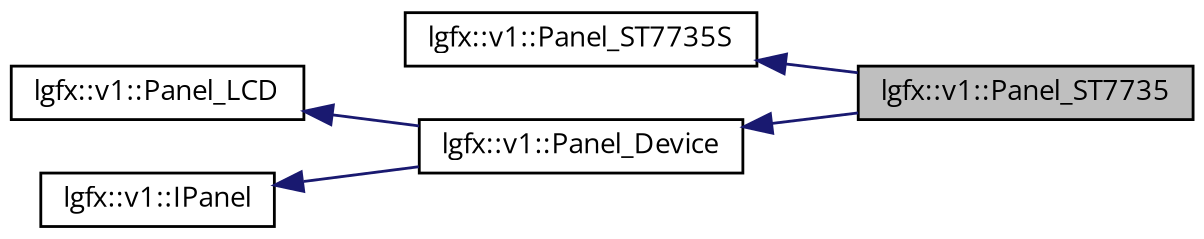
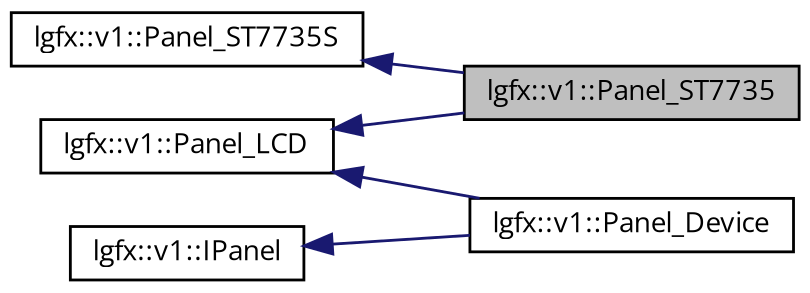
edge "lgfx::v1::Panel_ST7735" -> "lgfx::v1::Panel_Device": now "lgfx::v1::Panel_ST7735" -> "lgfx::v1::Panel_LCD"
